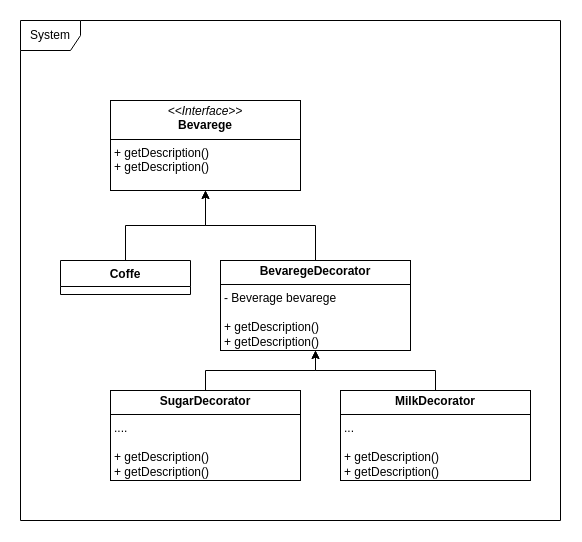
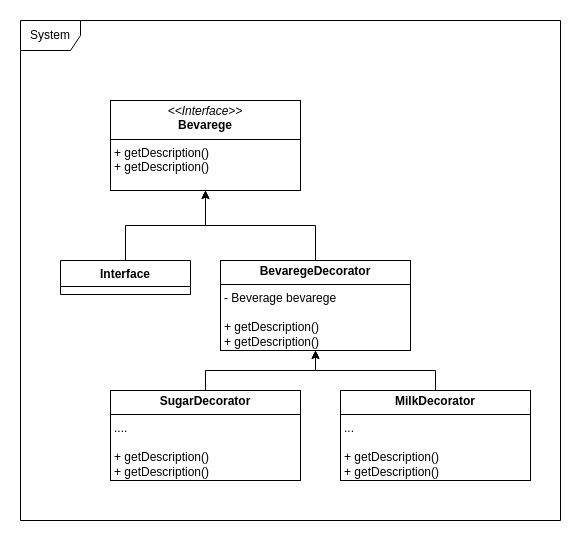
node "Coffe": label "Coffe" -> "Interface"
